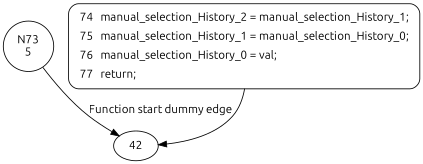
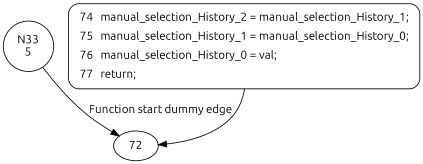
node "N73 5": label "N73 5" -> "N33 5"
node "42": label "42" -> "72"
